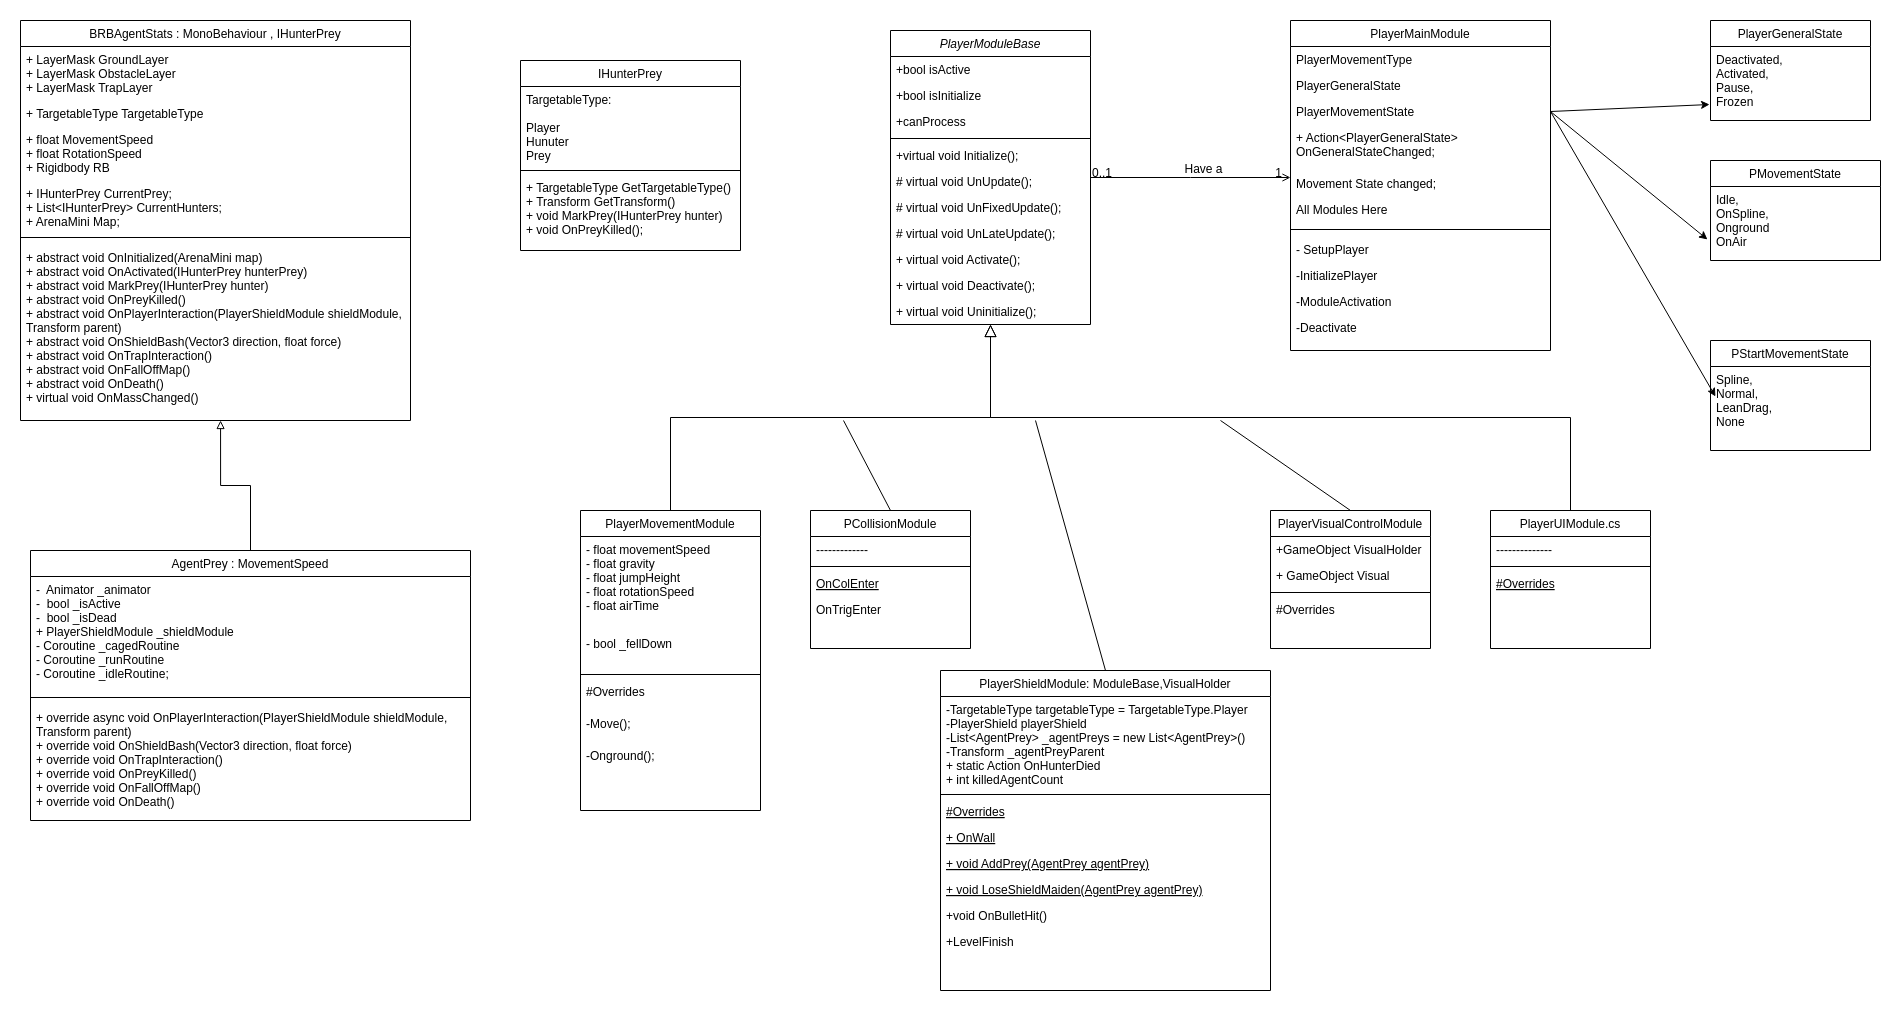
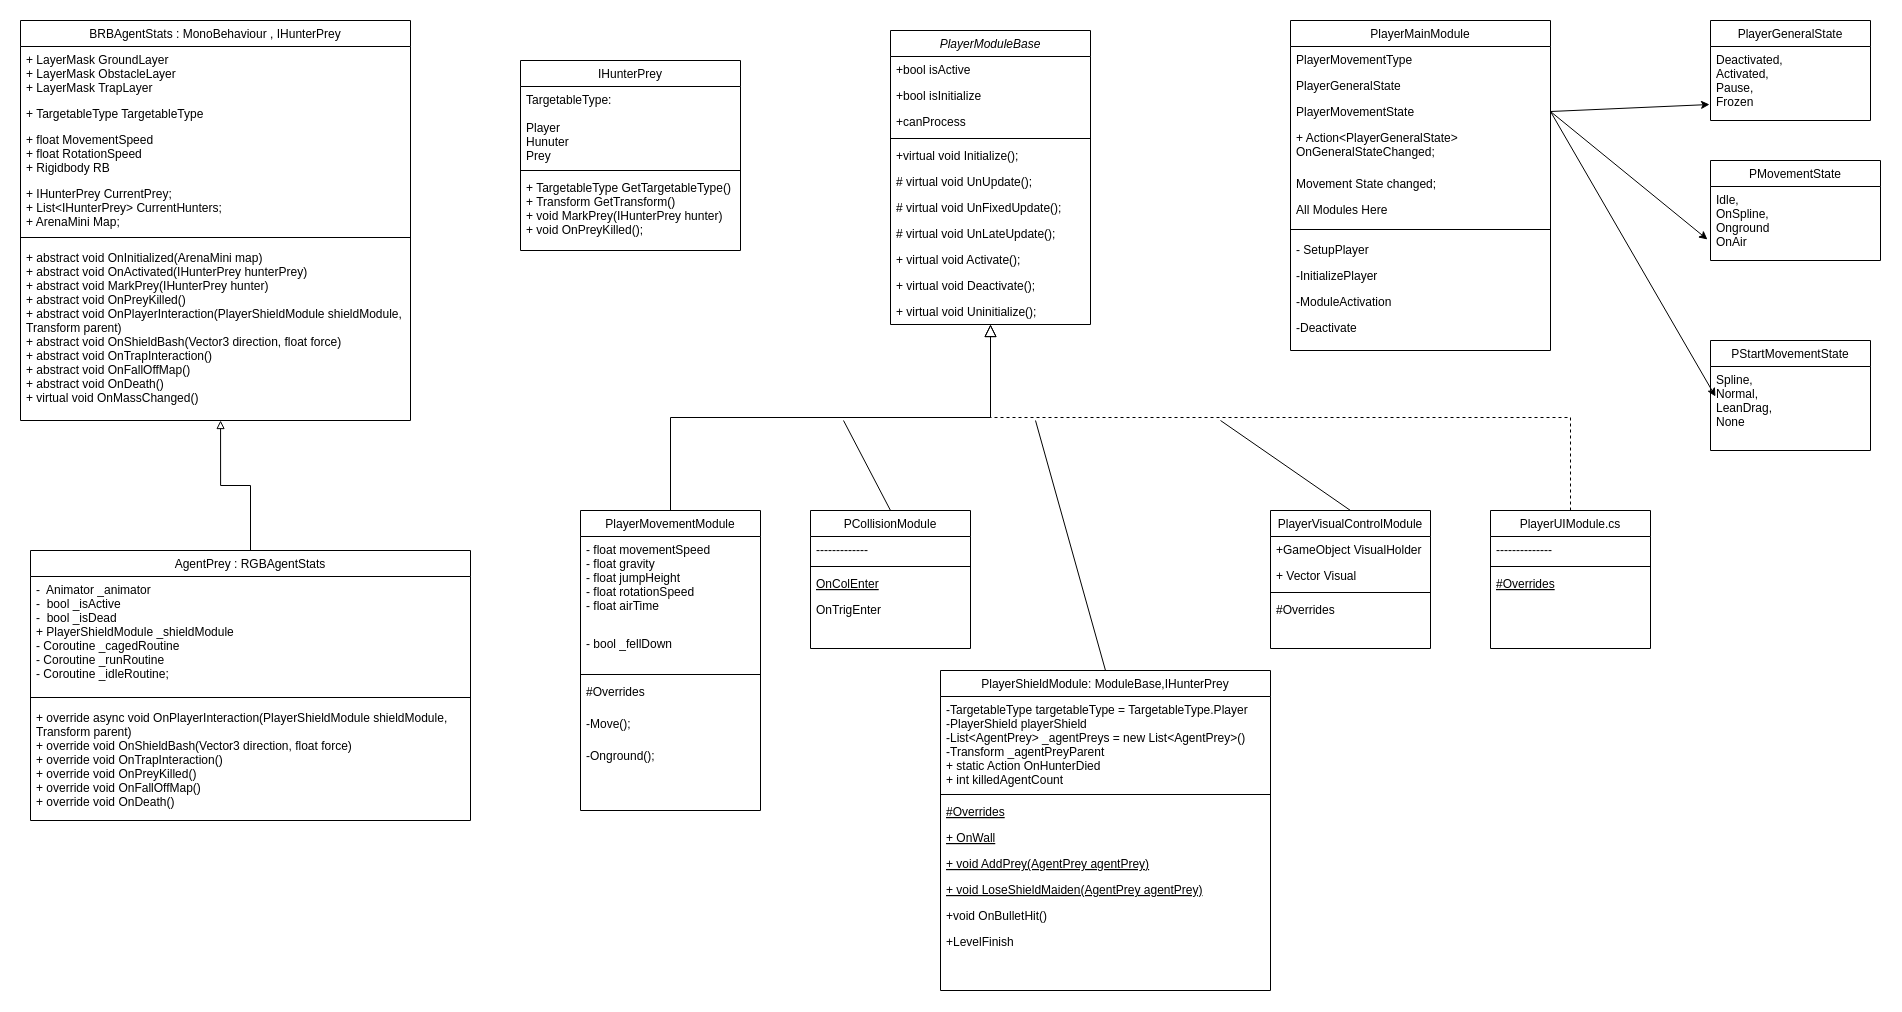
edge "PlayerModuleBase" -> "PlayerMainModule": removed, labels "0..1", "Have a", "1"
edge "PlayerUIModule.cs" -> "PlayerModuleBase": style solid -> dashed
node "AgentPrey : MovementSpeed": label "AgentPrey : MovementSpeed" -> "AgentPrey : RGBAgentStats"
node "+ GameObject Visual": label "+ GameObject Visual" -> "+ Vector Visual"
node "PlayerShieldModule: ModuleBase,VisualHolder": label "PlayerShieldModule: ModuleBase,VisualHolder" -> "PlayerShieldModule: ModuleBase,IHunterPrey"
